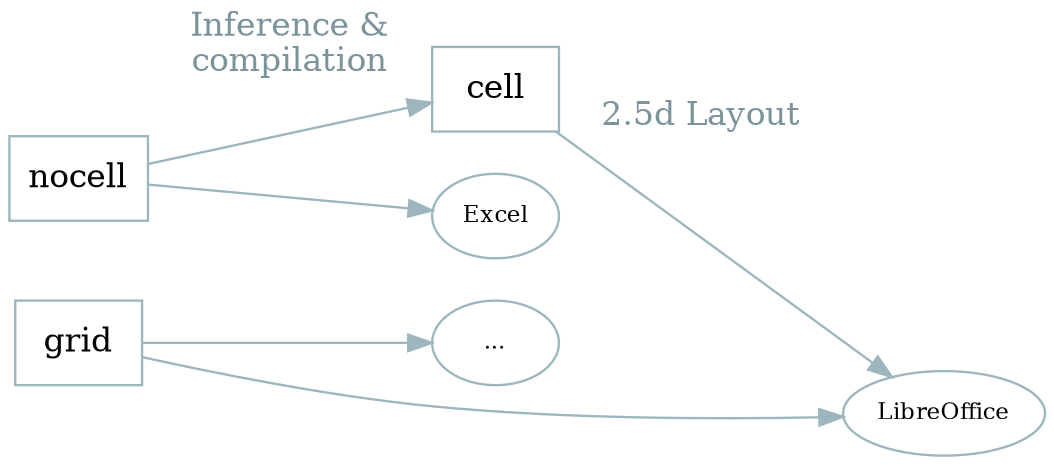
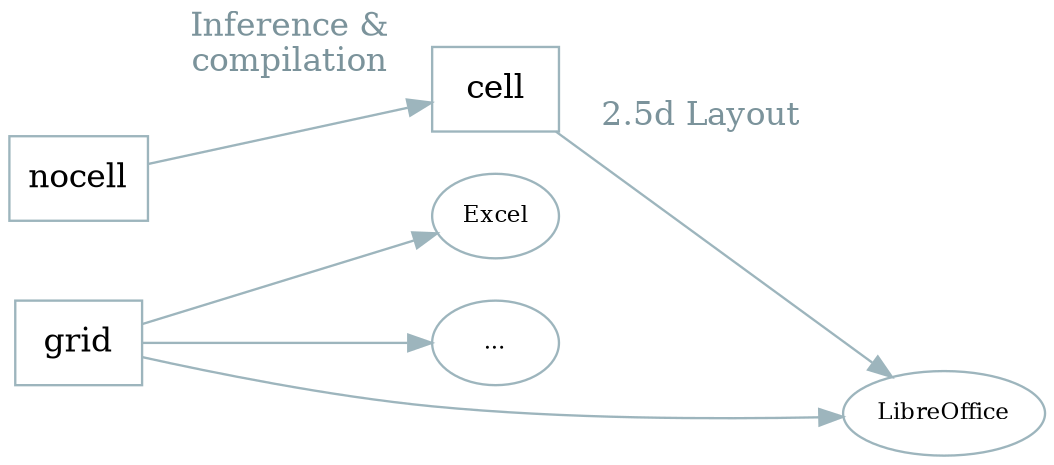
edge "nocell" -> "Excel": now "grid" -> "Excel"
